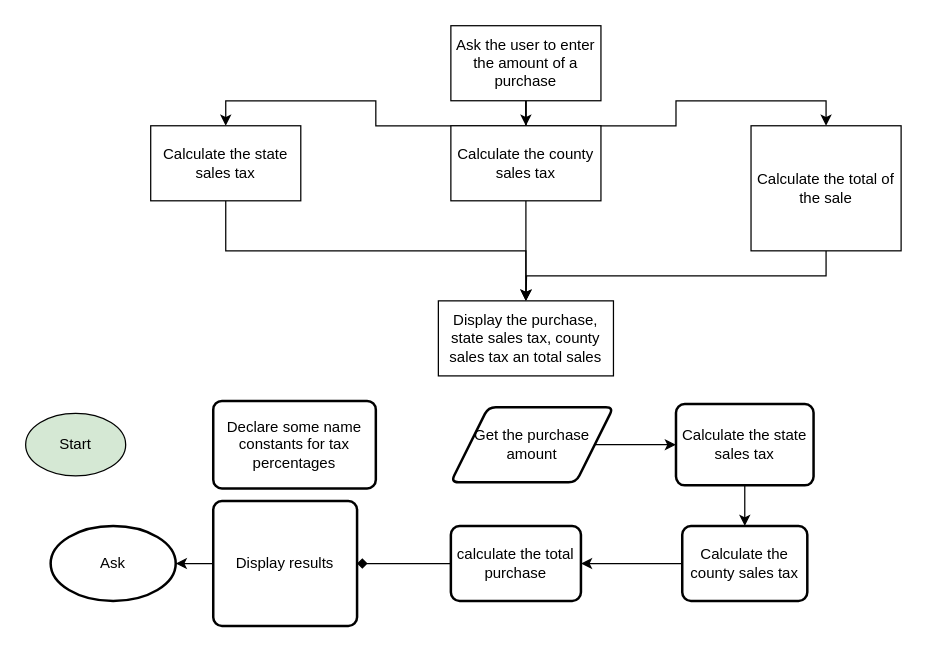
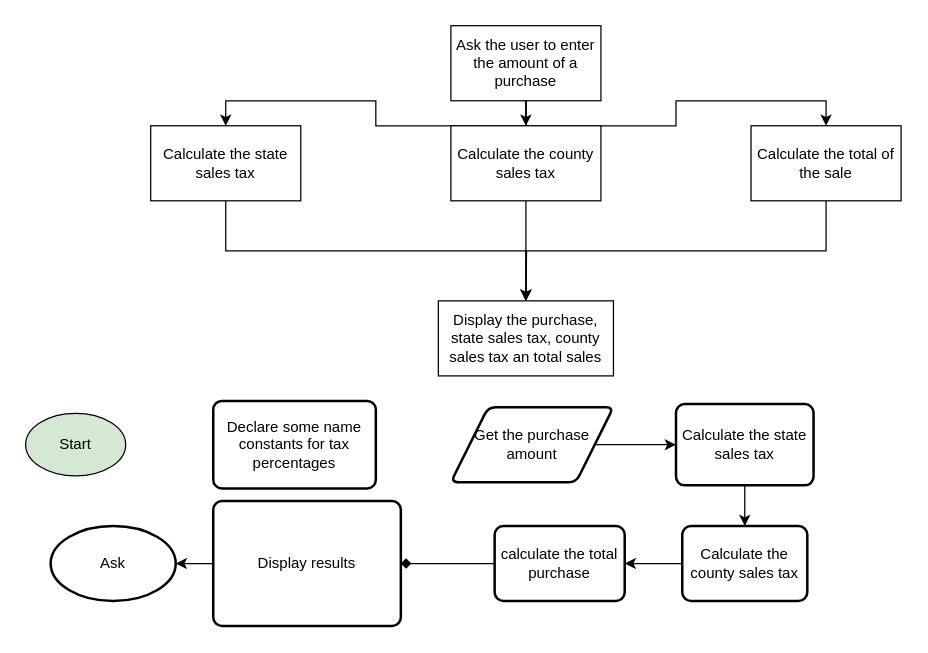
node "Calculate the total of the sale": size 150x125 -> 150x75
node "Display results": size 144x125 -> 188x125
node "calculate the total purchase": moved (516, 563) -> (559, 563)
